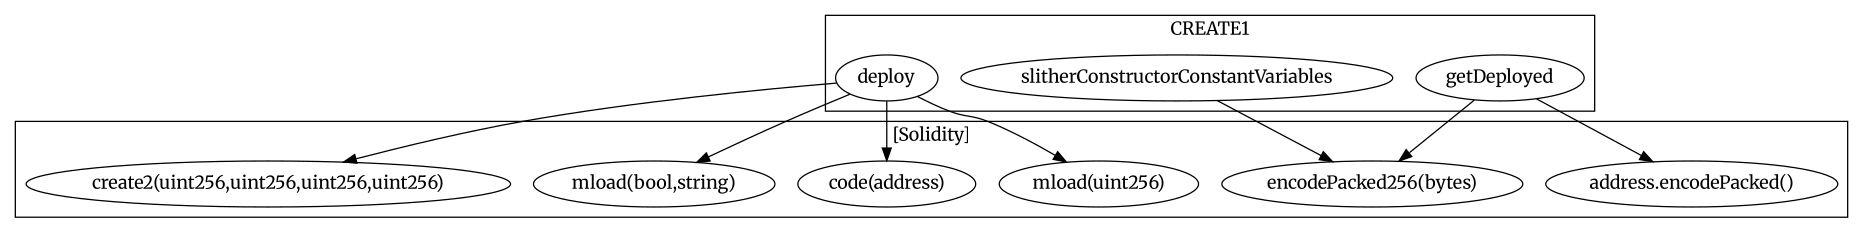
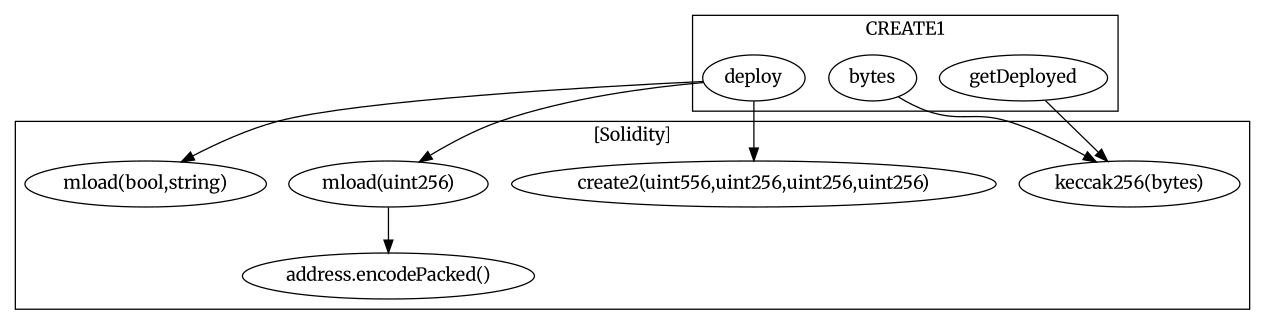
node "slitherConstructorConstantVariables": label "slitherConstructorConstantVariables" -> "bytes"
edge "getDeployed" -> "address.encodePacked()": now "mload(uint256)" -> "address.encodePacked()"
node "create2(uint256,uint256,uint256,uint256)": label "create2(uint256,uint256,uint256,uint256)" -> "create2(uint556,uint256,uint256,uint256)"
node "code(address)": removed
node "encodePacked256(bytes)": label "encodePacked256(bytes)" -> "keccak256(bytes)"
